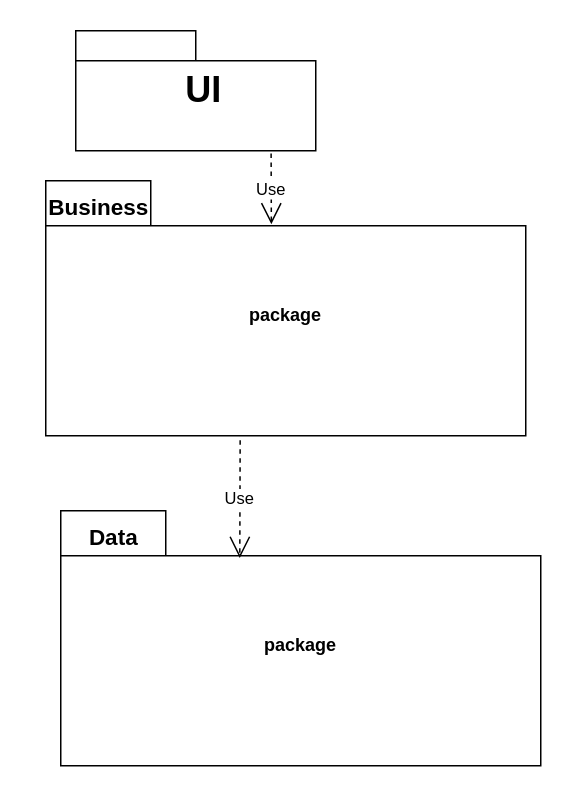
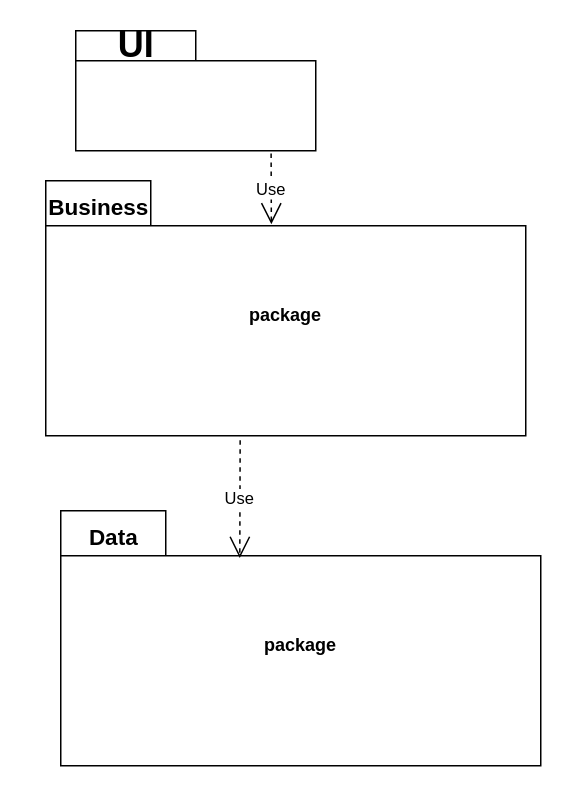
node "UI": moved (203, 91) -> (136, 46)
